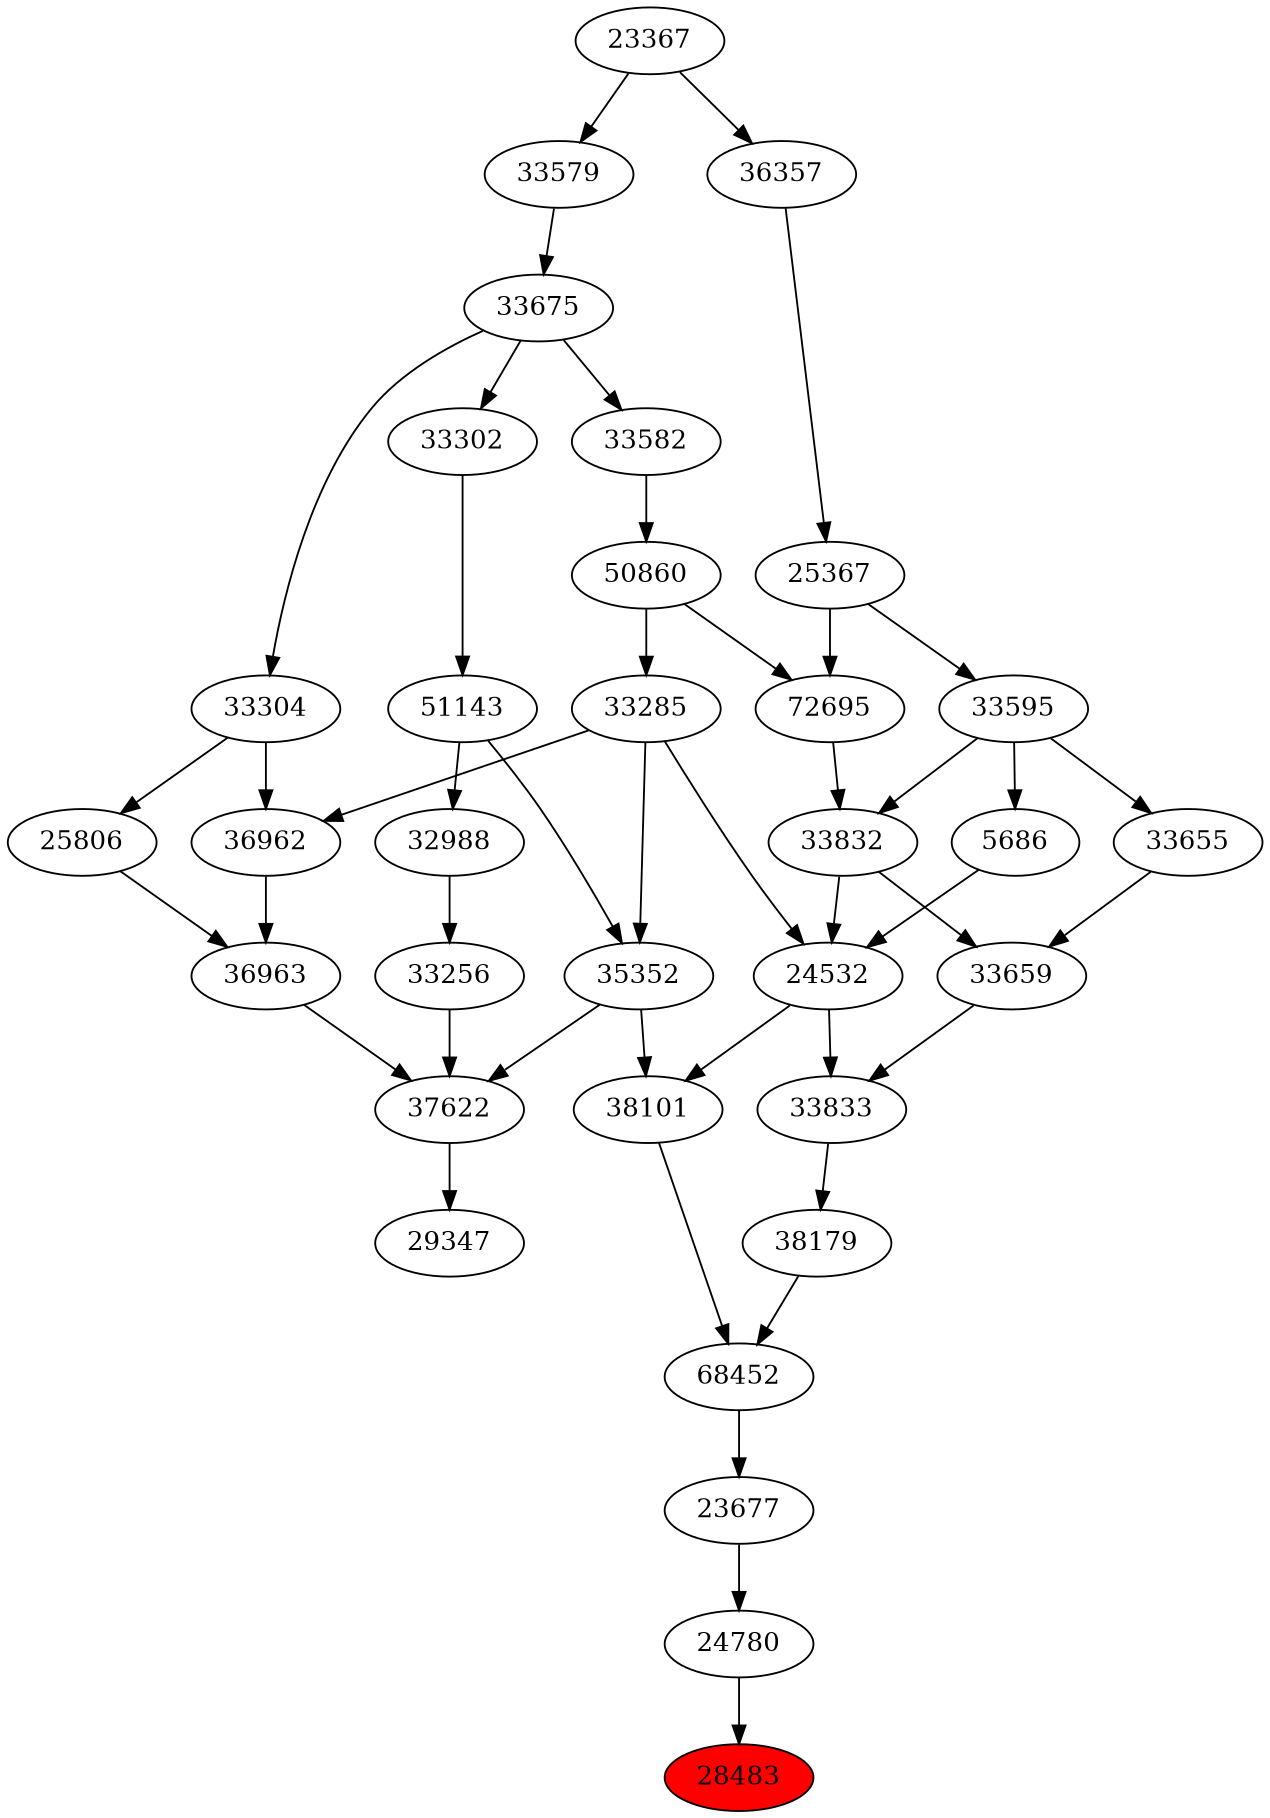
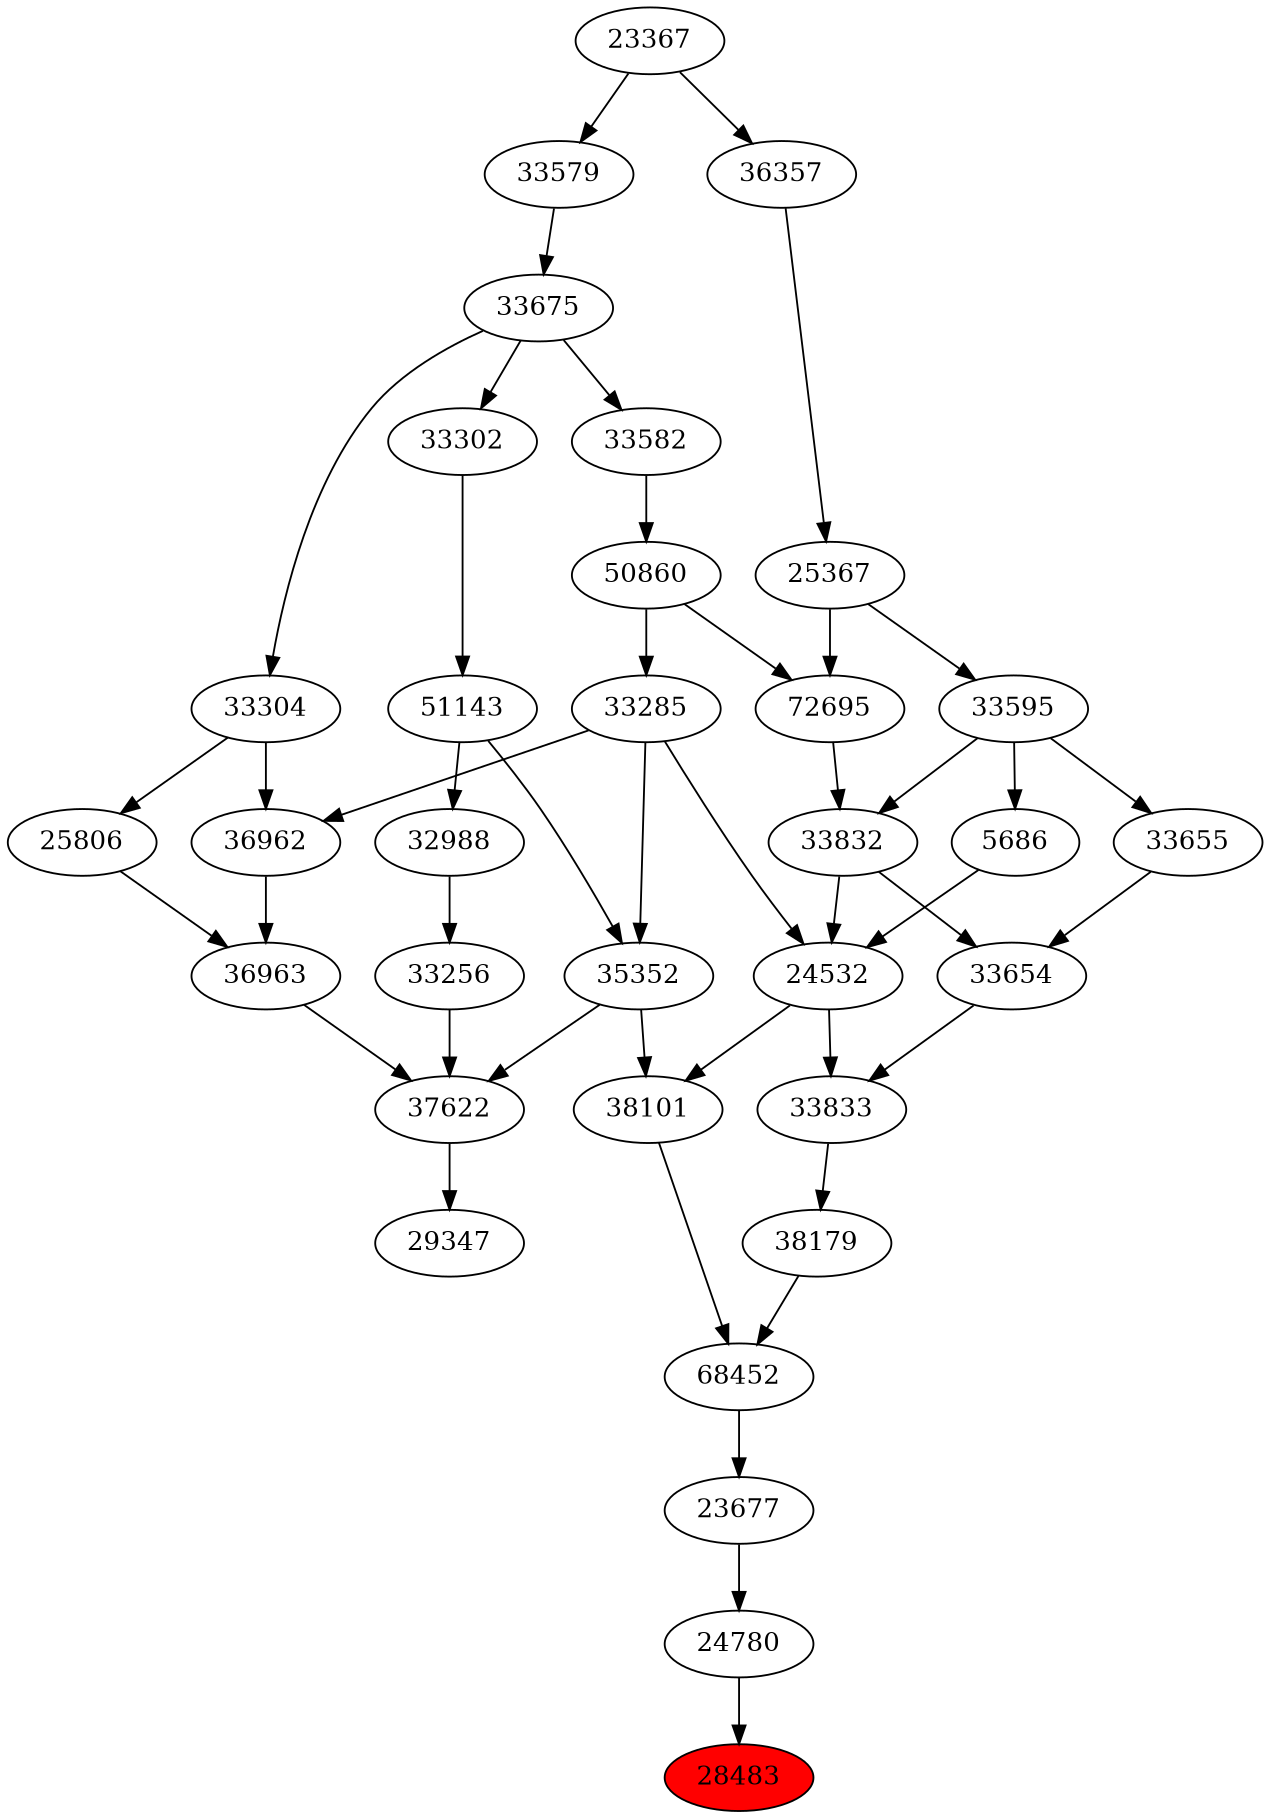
node "33659": label "33659" -> "33654"
